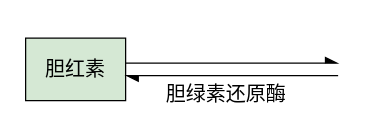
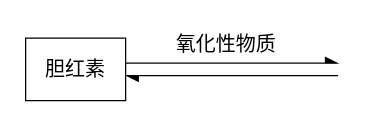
node "氧化性物质": added
node "胆红素": fillcolor #d5e8d4 -> #ffffff
node "胆绿素还原酶": removed
